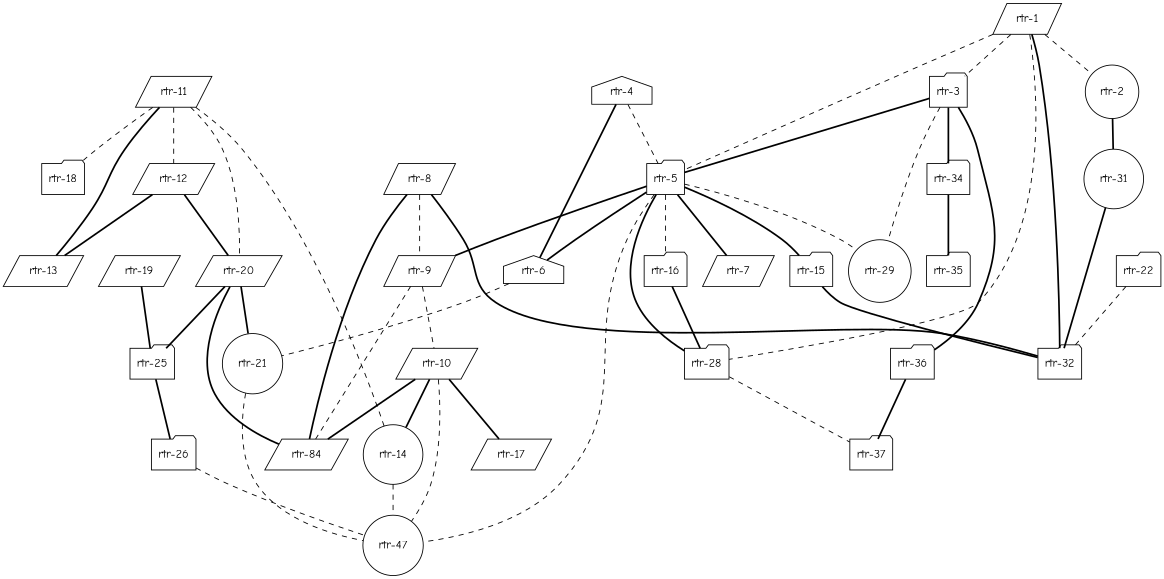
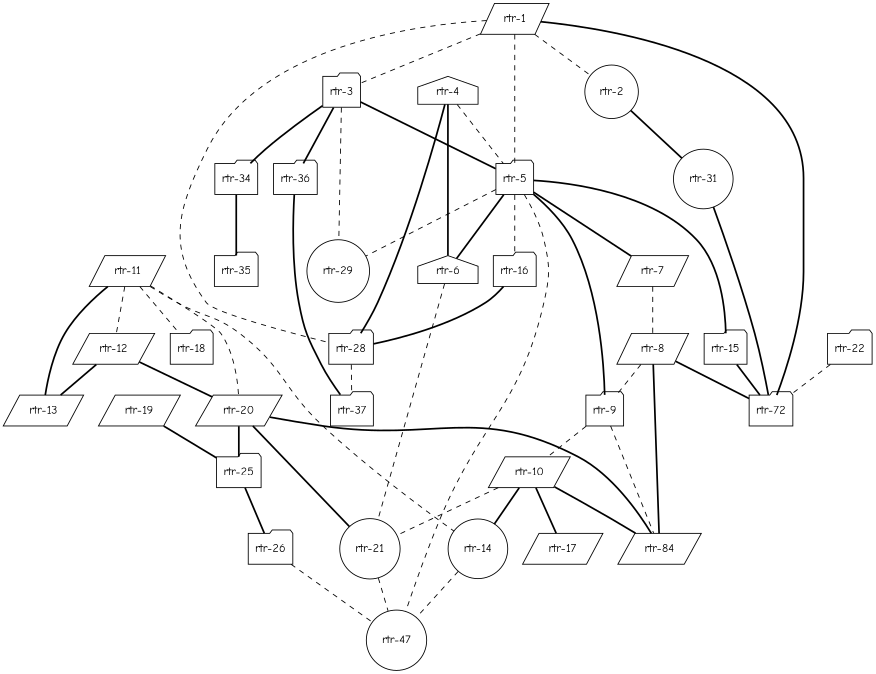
node "rtr-9": shape parallelogram -> folder
edge "rtr-5" -- "rtr-28": now "rtr-4" -- "rtr-28"
edge "rtr-7" -- "rtr-8": added
node "rtr-32": label "rtr-32" -> "rtr-72"
edge "rtr-10" -- "rtr-47": now "rtr-10" -- "rtr-21"
